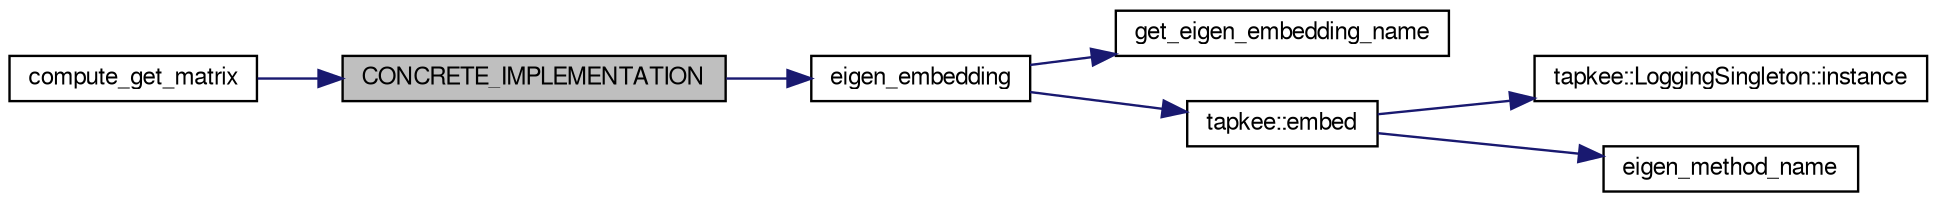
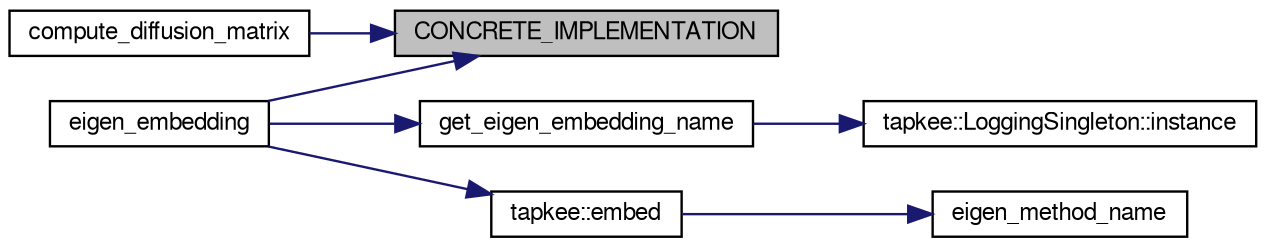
node "compute_get_matrix": label "compute_get_matrix" -> "compute_diffusion_matrix"
edge "CONCRETE_IMPLEMENTATION" -> "eigen_embedding": reversed
edge "tapkee::embed" -> "tapkee::LoggingSingleton::instance": now "get_eigen_embedding_name" -> "tapkee::LoggingSingleton::instance"
